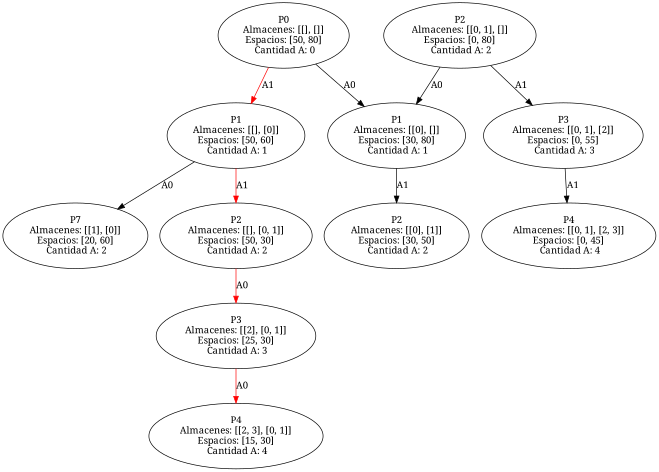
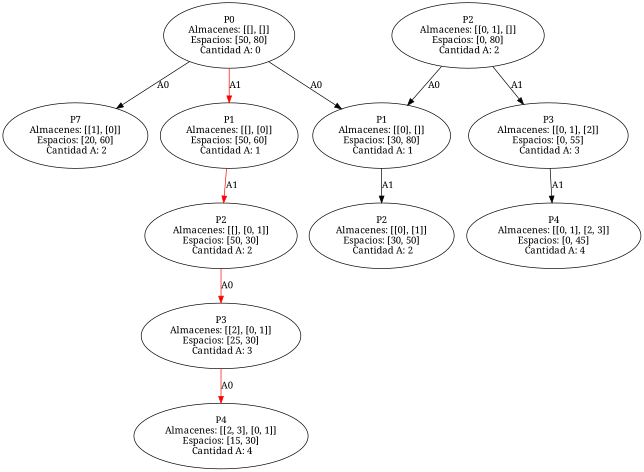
edge "P1 Almacenes: [[], [0]] Espacios: [50, 60] Cantidad A: 1" -> "P7 Almacenes: [[1], [0]] Espacios: [20, 60] Cantidad A: 2": now "P0 Almacenes: [[], []] Espacios: [50, 80] Cantidad A: 0" -> "P7 Almacenes: [[1], [0]] Espacios: [20, 60] Cantidad A: 2"
